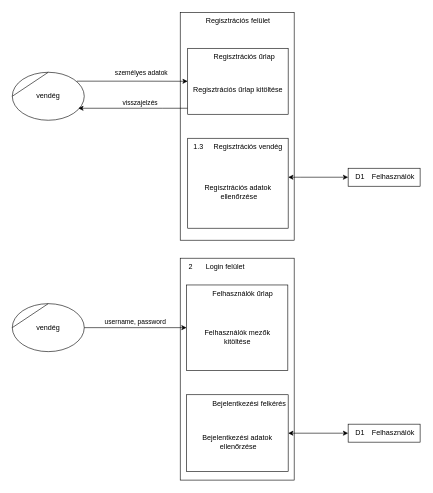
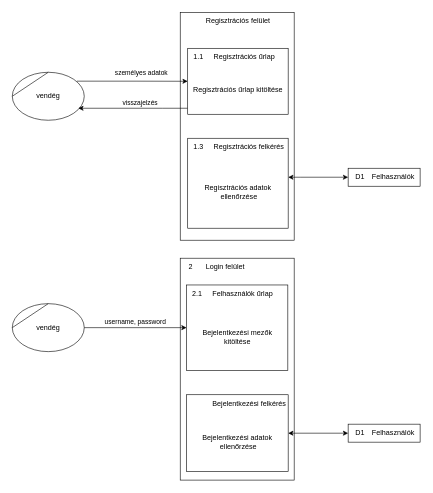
node "1.1": added
node "Regisztrációs vendég": label "Regisztrációs vendég" -> "Regisztrációs felkérés"
node "2.1": added
node "Felhasználók mezők kitöltése": label "Felhasználók mezők kitöltése" -> "Bejelentkezési mezők kitöltése"
